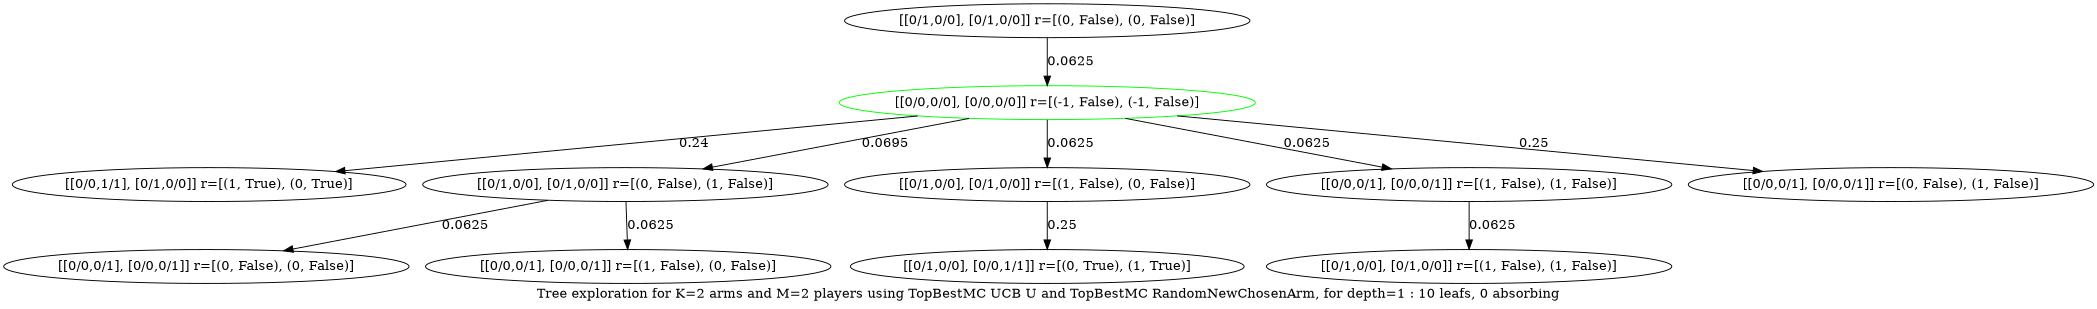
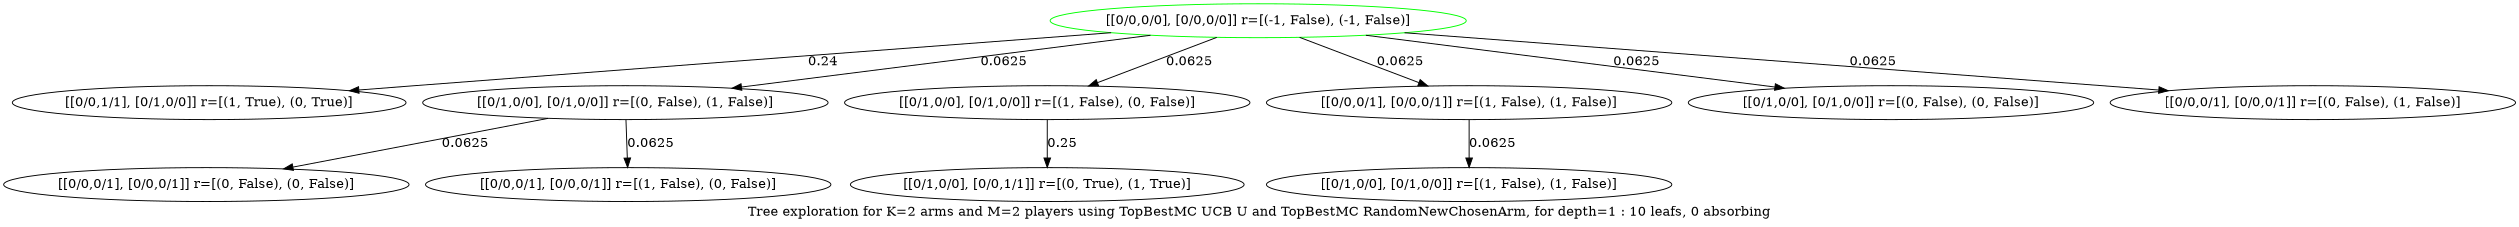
edge "[[0/1,0/0], [0/1,0/0]] r=[(0, False), (0, False)]" -> "[[0/0,0/0], [0/0,0/0]] r=[(-1, False), (-1, False)]": reversed
edge "[[0/0,0/0], [0/0,0/0]] r=[(-1, False), (-1, False)]" -> "[[0/1,0/0], [0/1,0/0]] r=[(0, False), (1, False)]": label "0.0695" -> "0.0625"
edge "[[0/0,0/0], [0/0,0/0]] r=[(-1, False), (-1, False)]" -> "[[0/0,0/1], [0/0,0/1]] r=[(0, False), (1, False)]": label "0.25" -> "0.0625"
